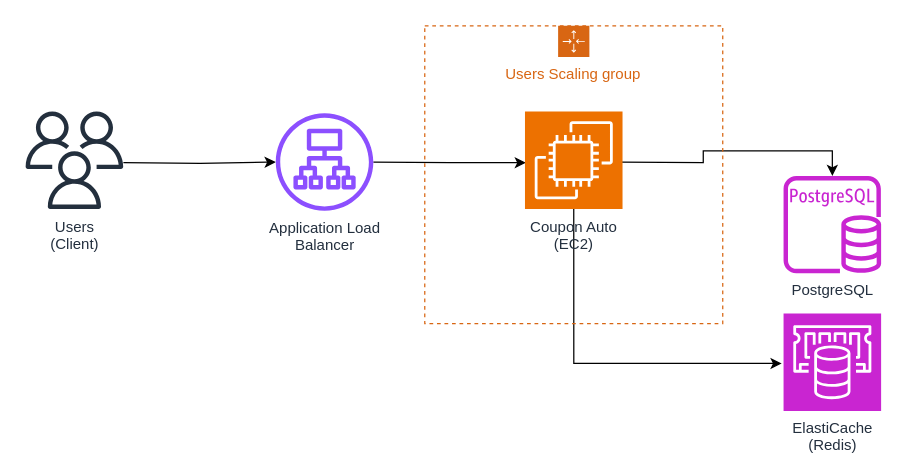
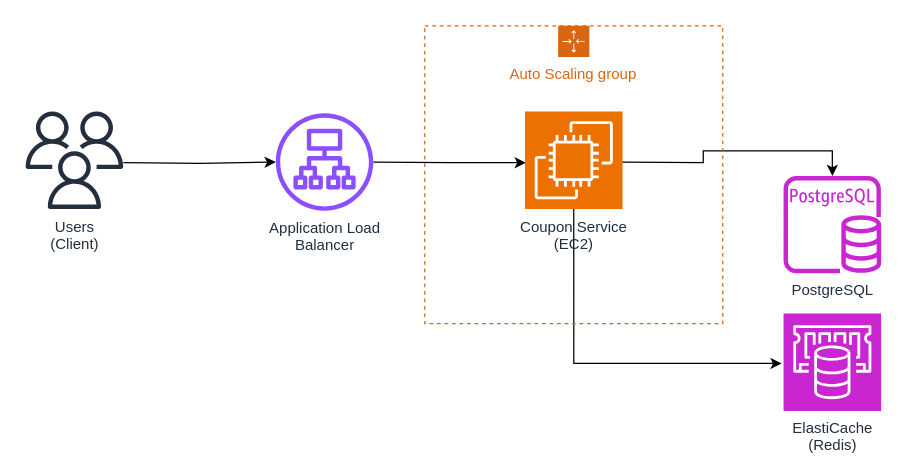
node "Users Scaling group": label "Users Scaling group" -> "Auto Scaling group"
node "Coupon Auto (EC2)": label "Coupon Auto (EC2)" -> "Coupon Service (EC2)"
